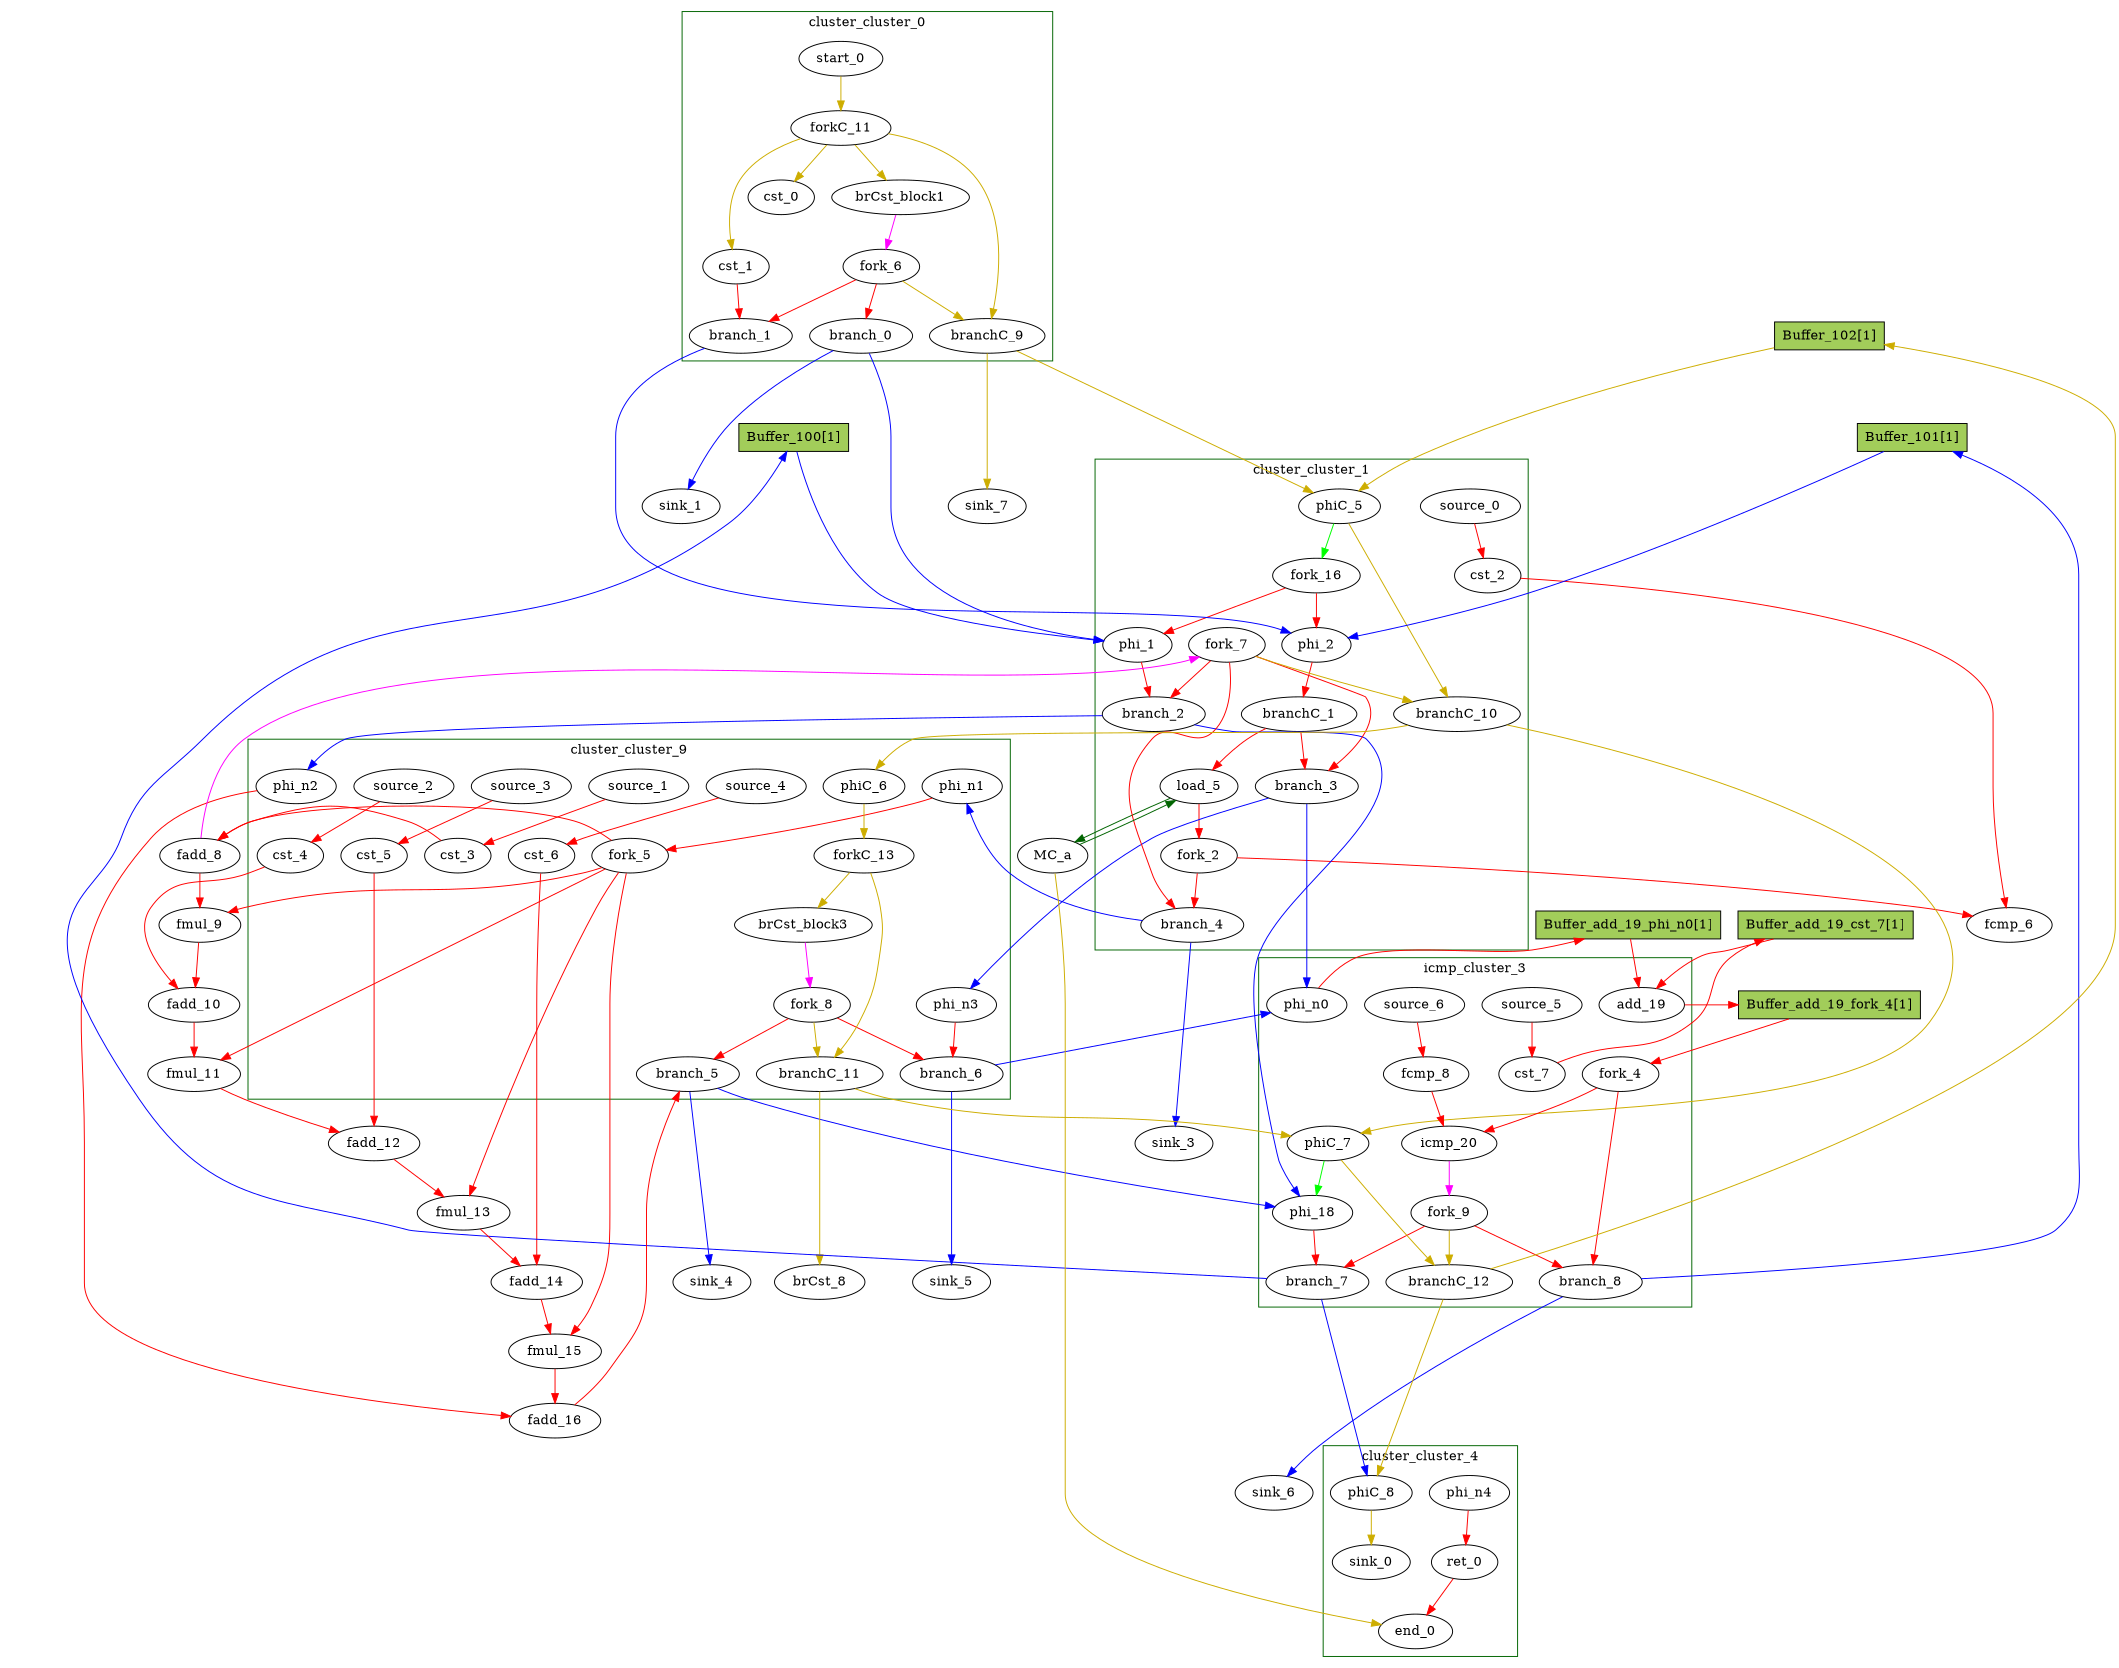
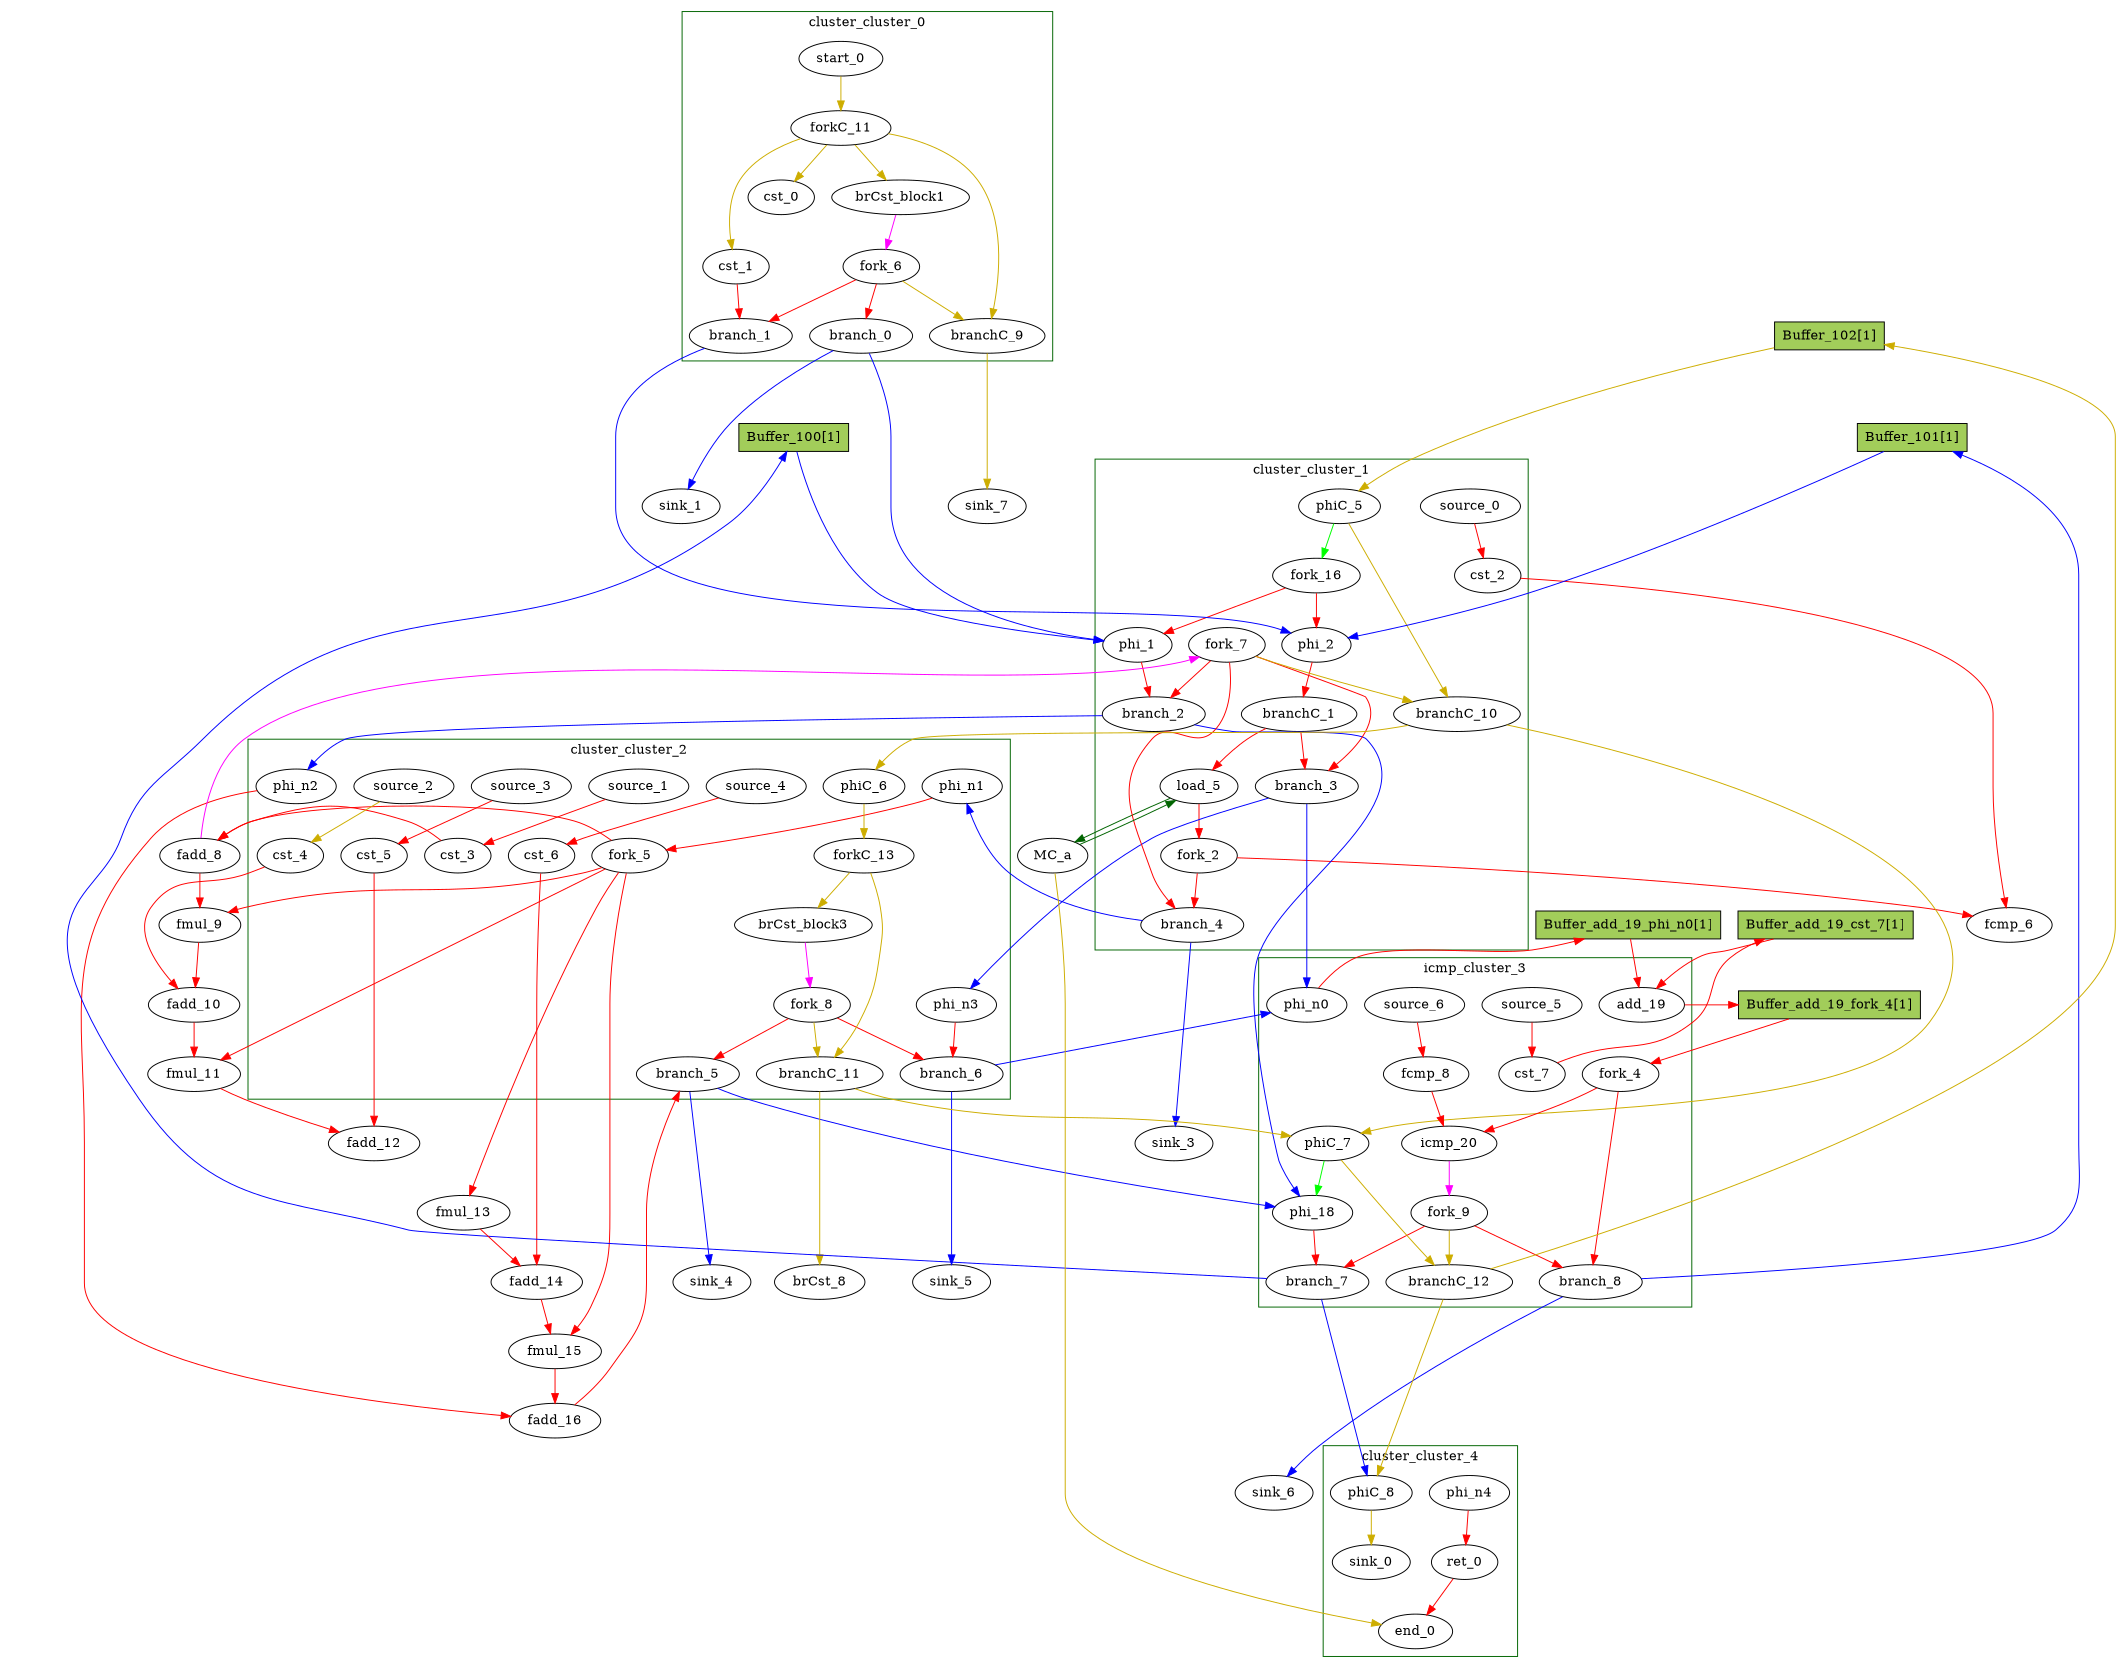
edge "branchC_9" -> "phiC_5": removed
cluster "cluster_cluster_9": label "cluster_cluster_9" -> "cluster_cluster_2"
edge "source_2" -> "cst_4": color red -> gold3
edge "fadd_12" -> "fmul_13": removed
